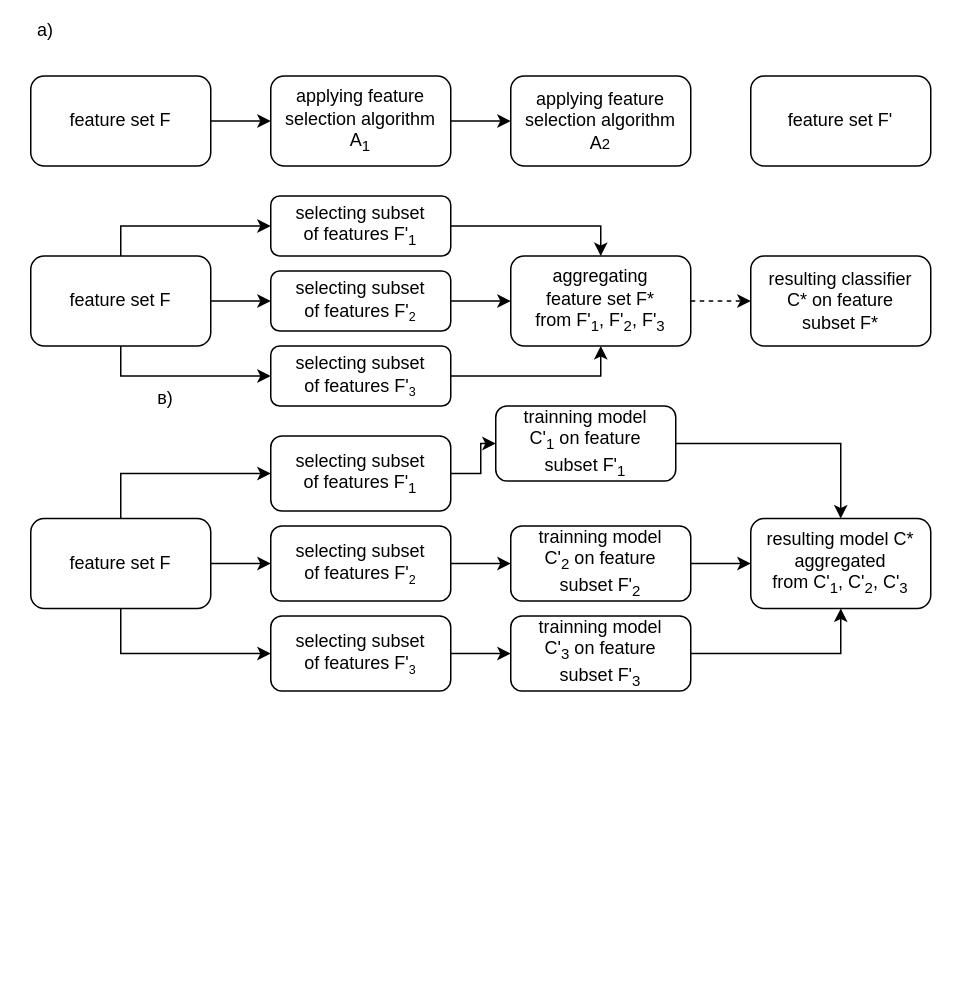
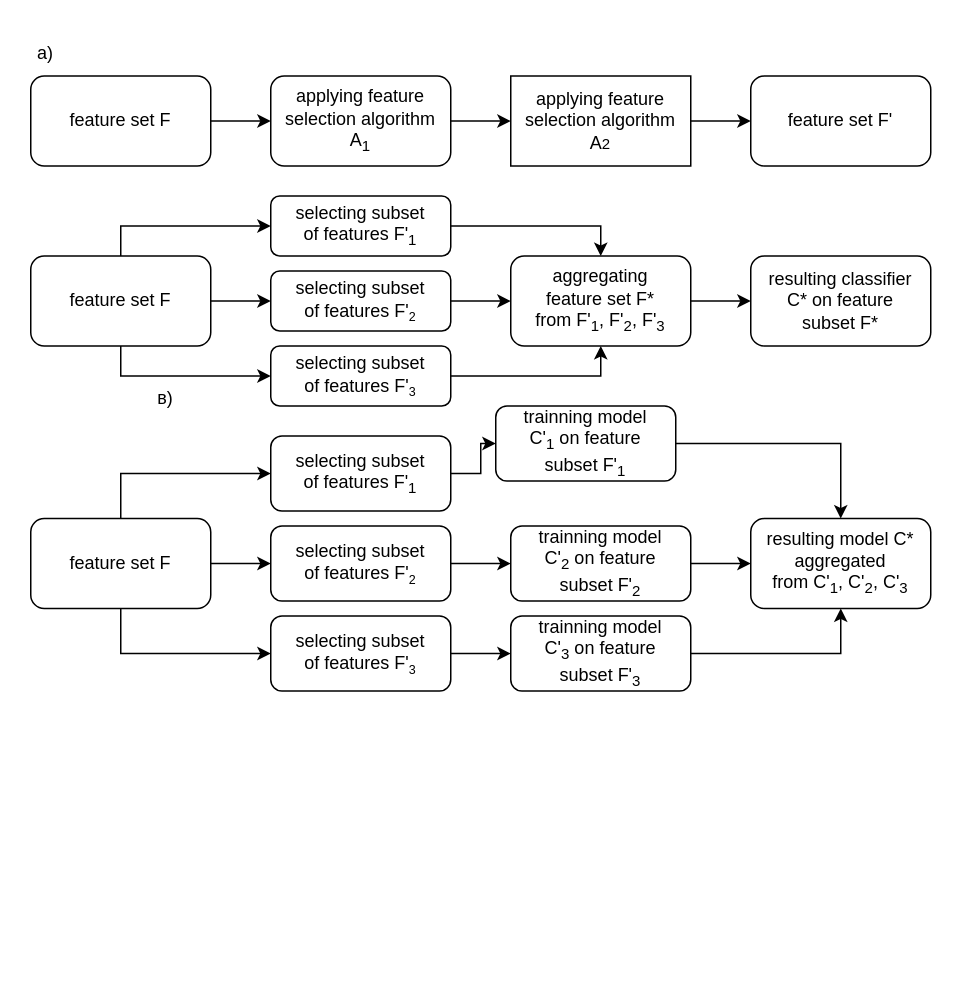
node "а)": moved (46, 31) -> (46, 53)
node "applying feature selection algorithm A2": shape rounded rectangle -> rectangle
edge "applying feature selection algorithm A2" -> "feature set F'": added
edge "aggregating feature set F* from F'1, F'2, F'3" -> "resulting classifier C* on feature subset F*": style dashed -> solid
